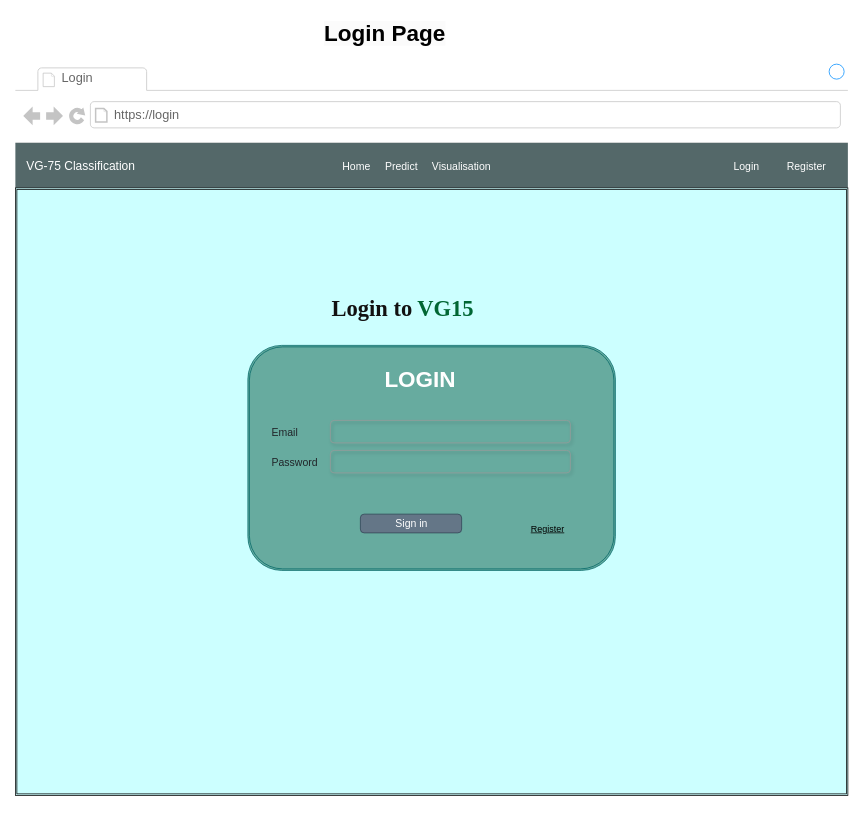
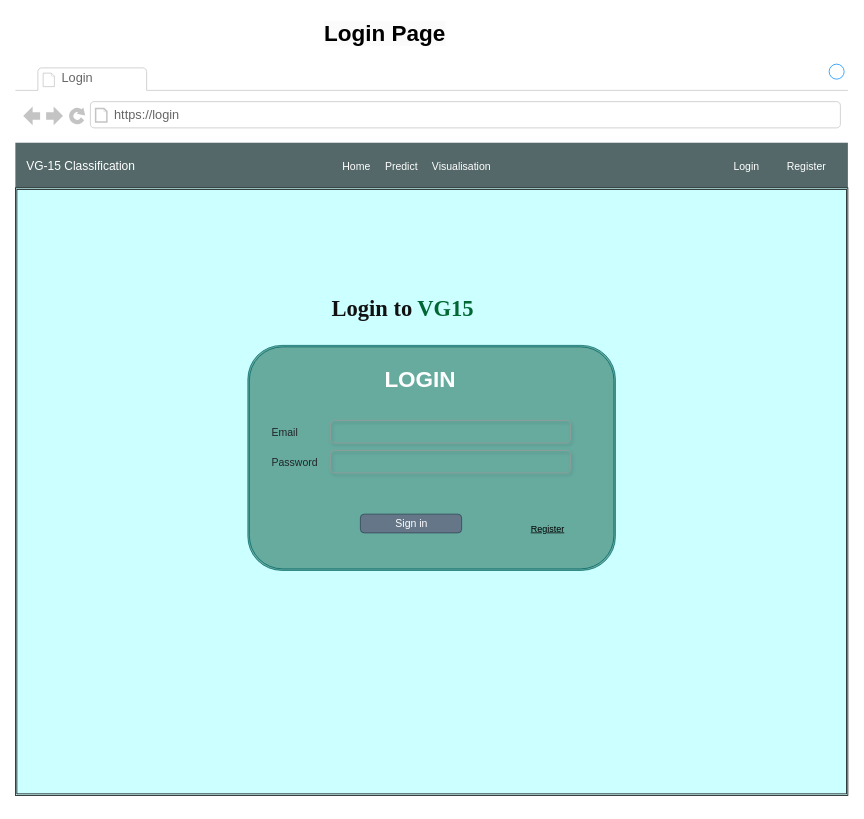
node "VG-75 Classification": label "VG-75 Classification" -> "VG-15 Classification"
